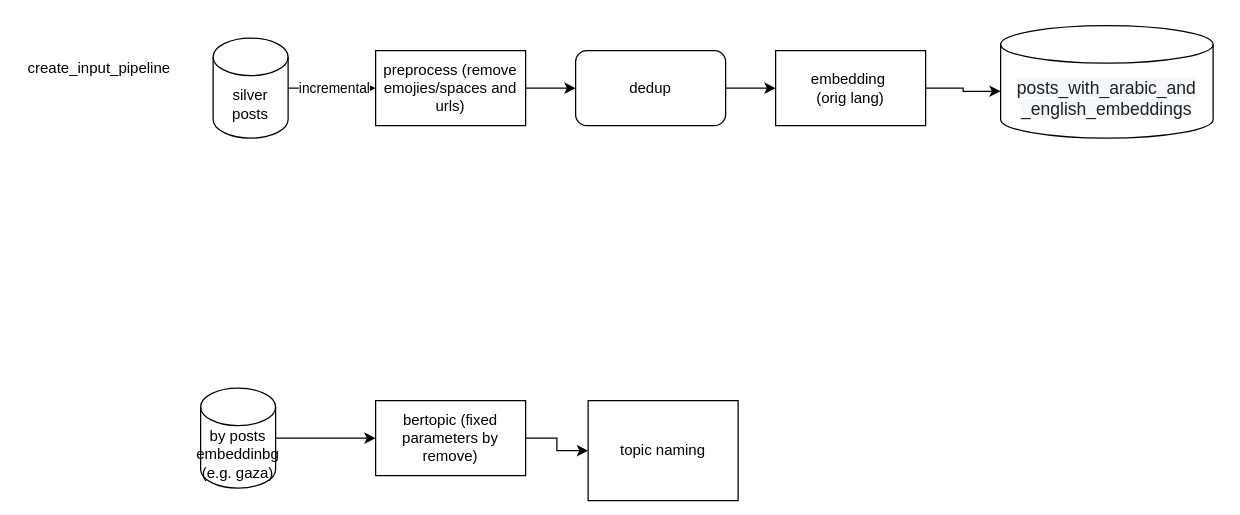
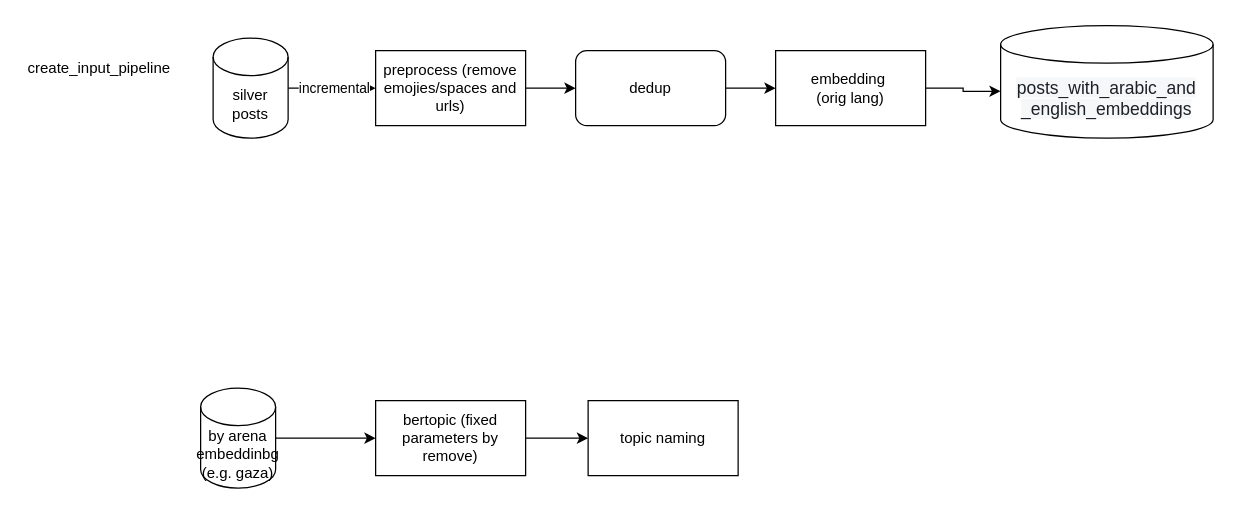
node "topic naming": size 150x100 -> 150x75
node "by posts embeddinbg (e.g. gaza)": label "by posts embeddinbg (e.g. gaza)" -> "by arena embeddinbg (e.g. gaza)"
